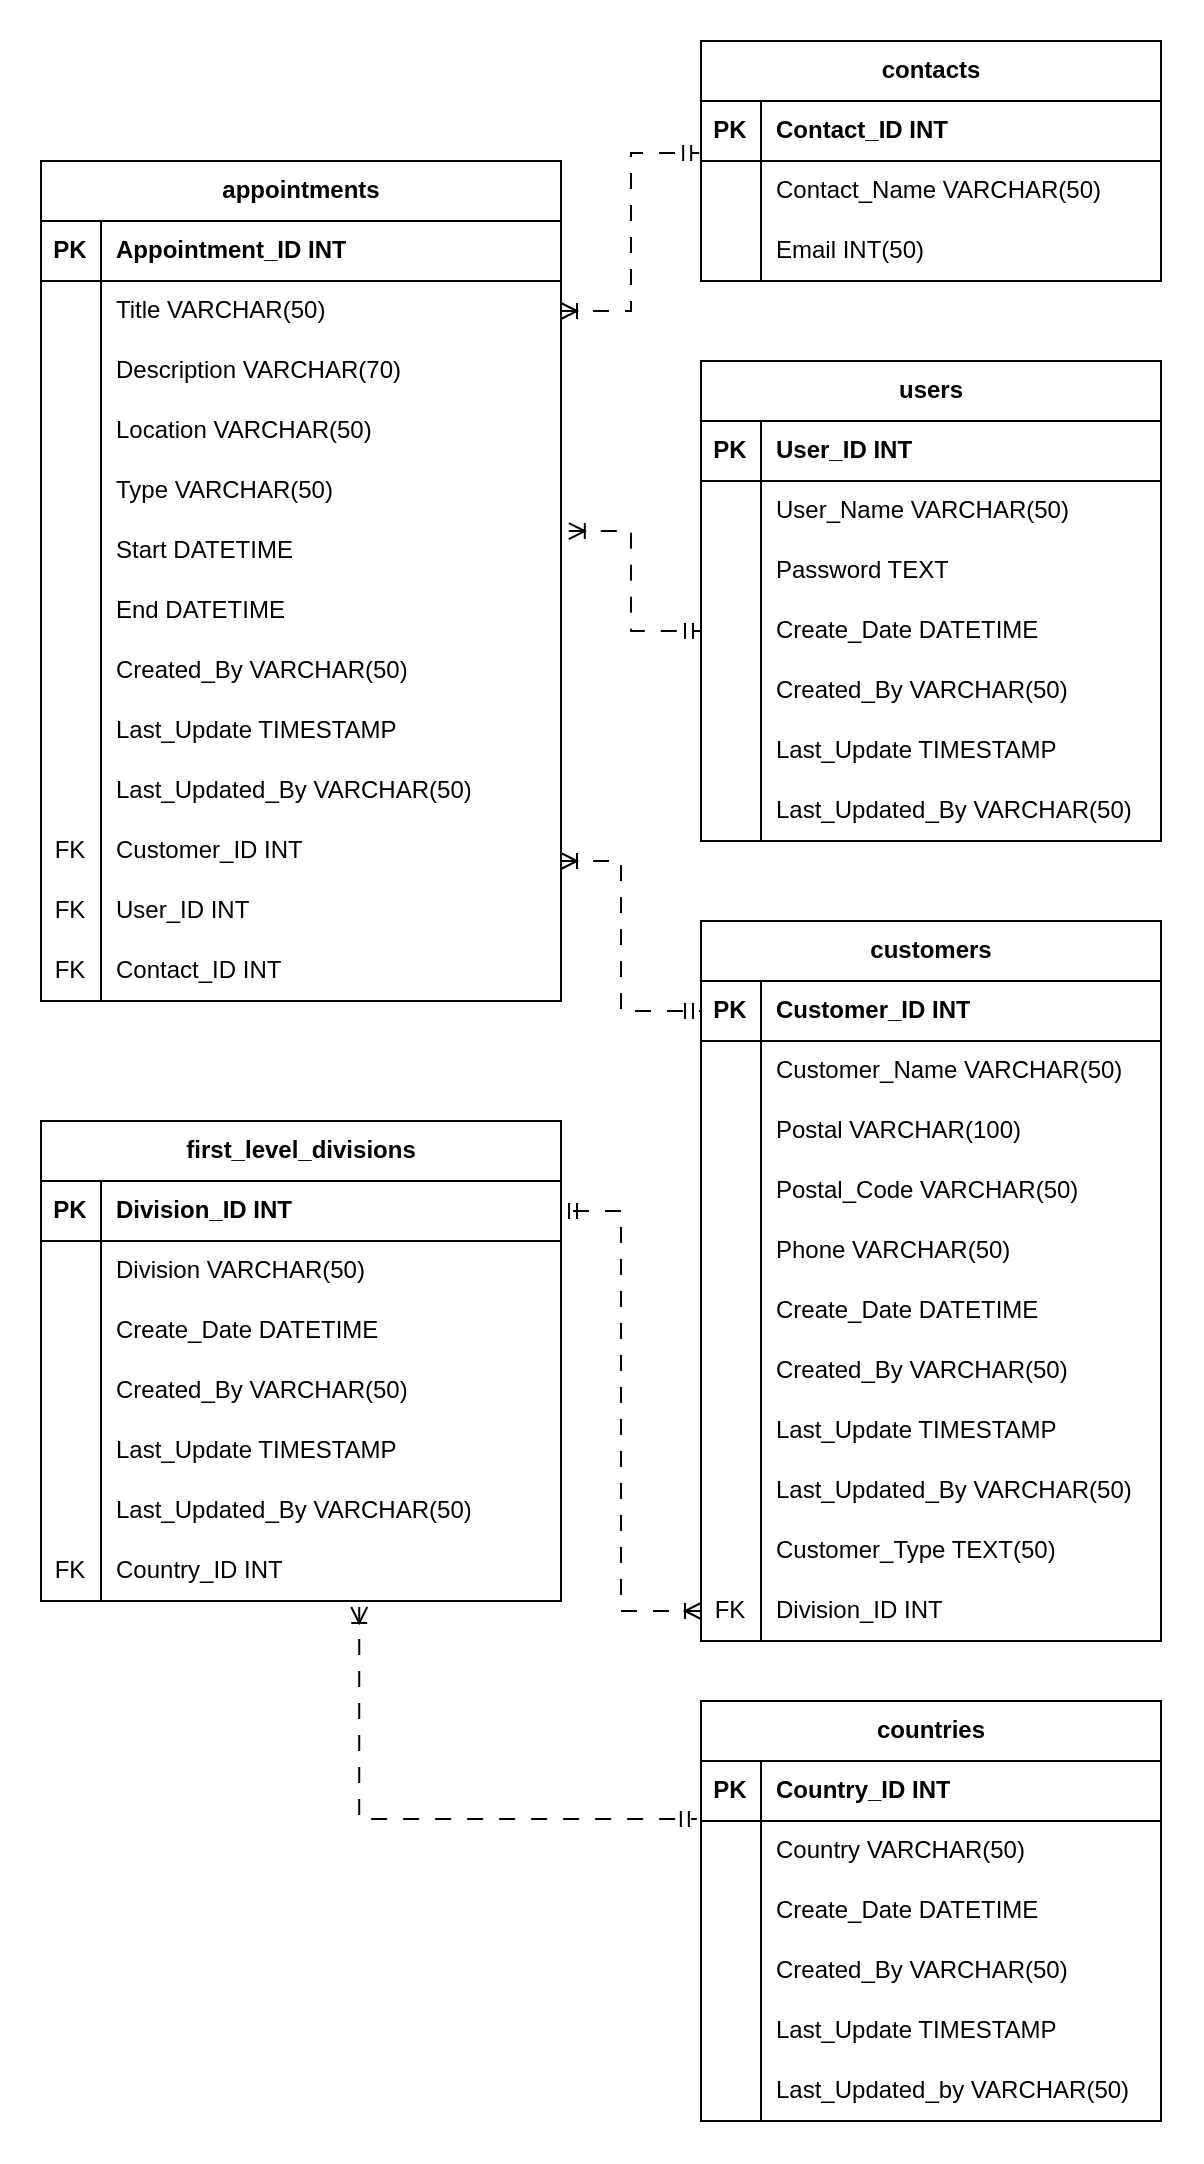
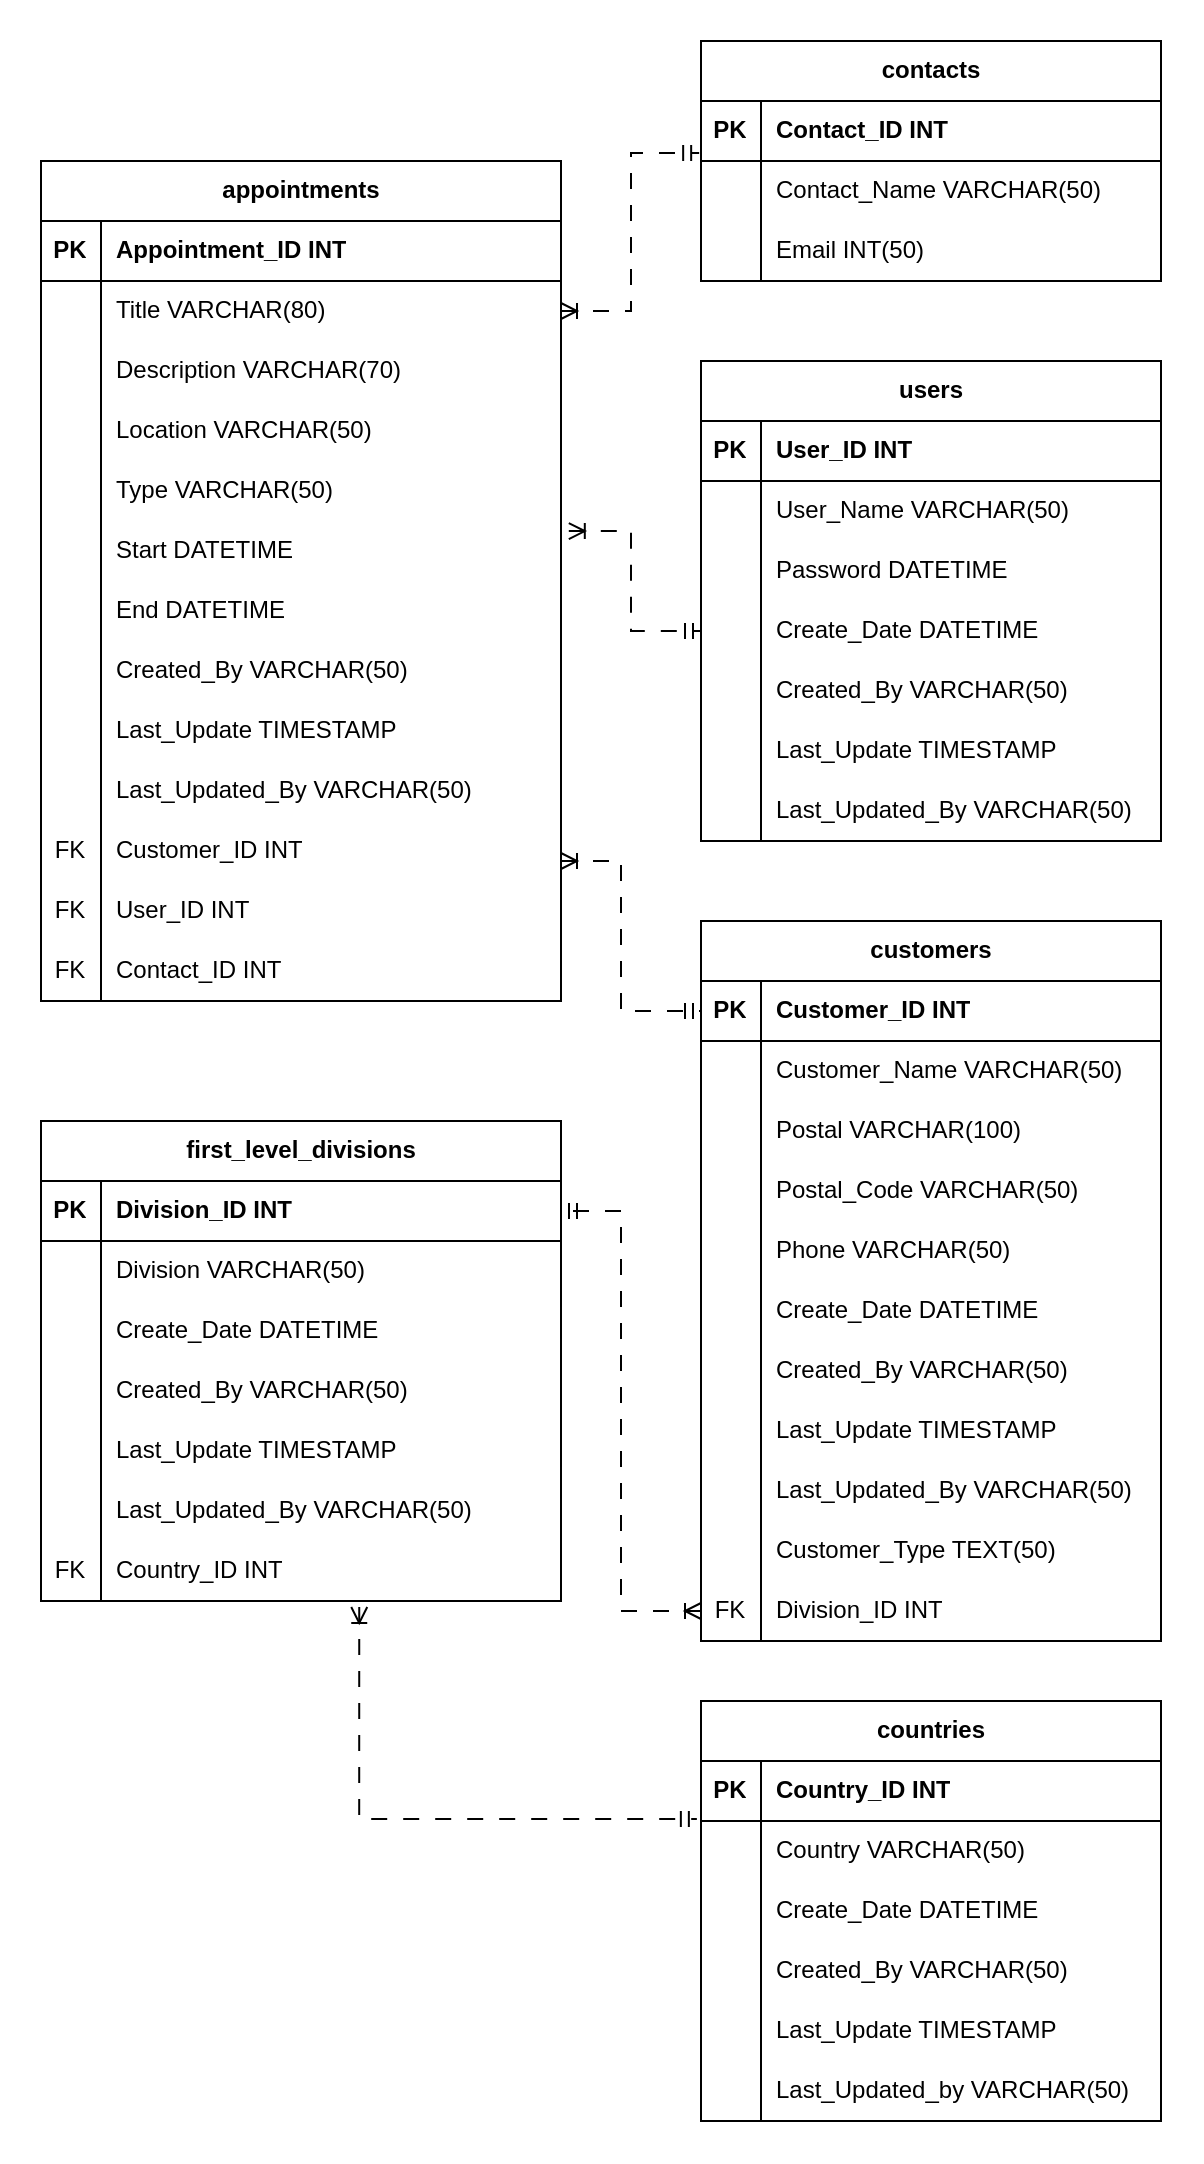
node "Title VARCHAR(50)": label "Title VARCHAR(50)" -> "Title VARCHAR(80)"
node "Password TEXT": label "Password TEXT" -> "Password DATETIME"
